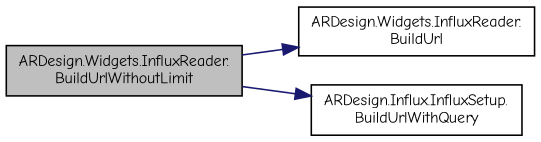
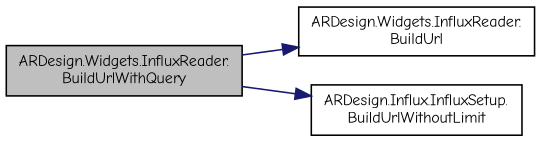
node "ARDesign.Widgets.InfluxReader. BuildUrlWithoutLimit": label "ARDesign.Widgets.InfluxReader. BuildUrlWithoutLimit" -> "ARDesign.Widgets.InfluxReader. BuildUrlWithQuery"
node "ARDesign.Influx.InfluxSetup. BuildUrlWithQuery": label "ARDesign.Influx.InfluxSetup. BuildUrlWithQuery" -> "ARDesign.Influx.InfluxSetup. BuildUrlWithoutLimit"
